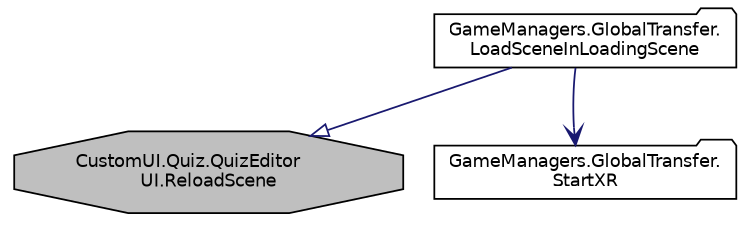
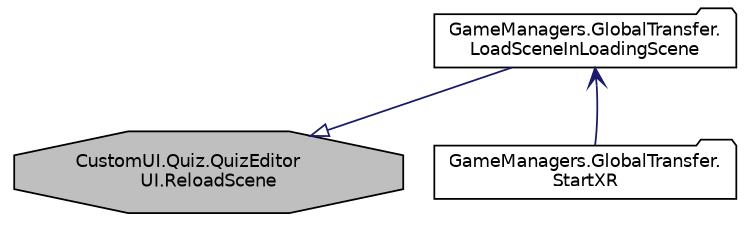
edge "GameManagers.GlobalTransfer. LoadSceneInLoadingScene" -> "GameManagers.GlobalTransfer. StartXR": reversed
